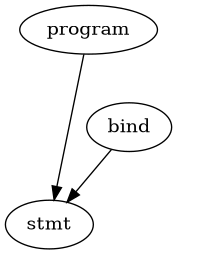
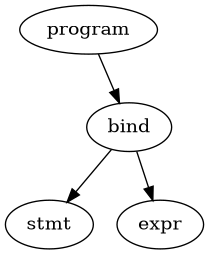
edge "program" -> "stmt": now "program" -> "bind"
node "expr": added
